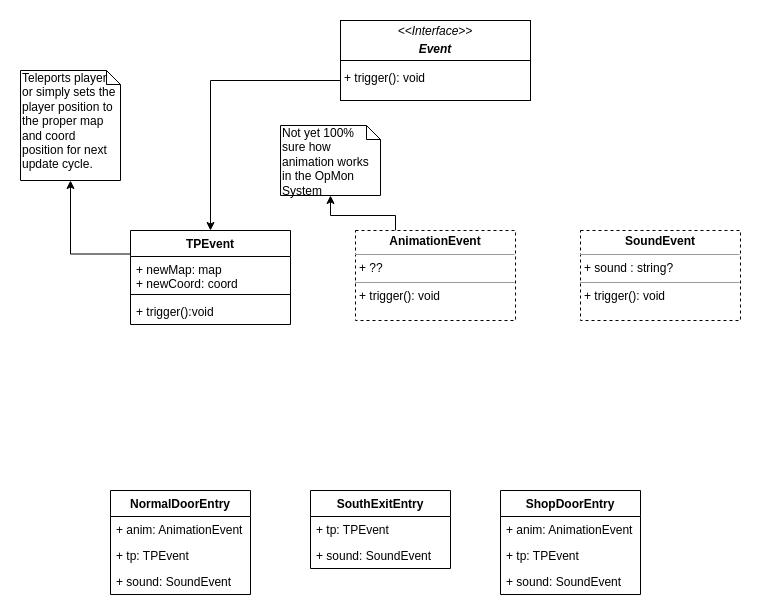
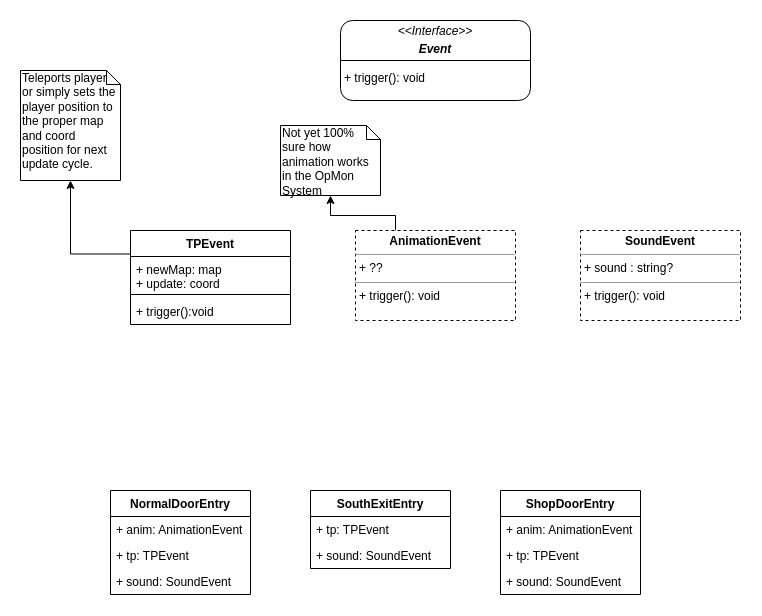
node "<<Interface>> Event + trigger(): void": shape rectangle -> rounded rectangle
edge "<<Interface>> Event + trigger(): void" -> "TPEvent": removed
node "+ newMap: map + newCoord: coord": label "+ newMap: map + newCoord: coord" -> "+ newMap: map + update: coord"
